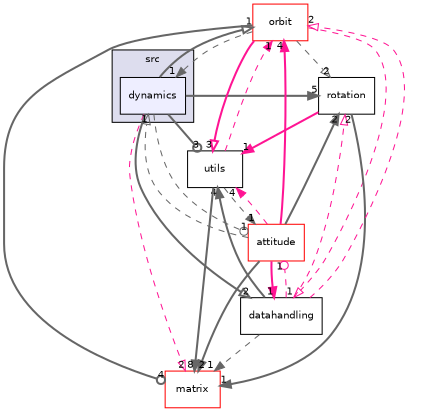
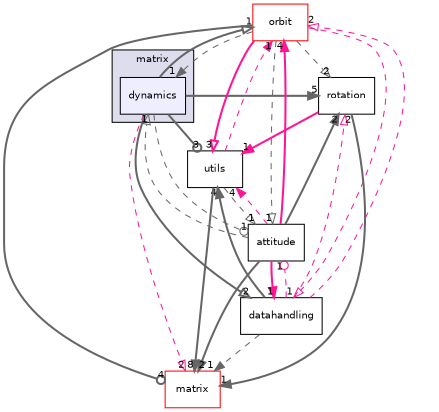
cluster "src": label "src" -> "matrix"
edge "orbit" -> "attitude": added
edge "utils" -> "attitude": arrowhead normal -> onormal
node "attitude": color red -> black
